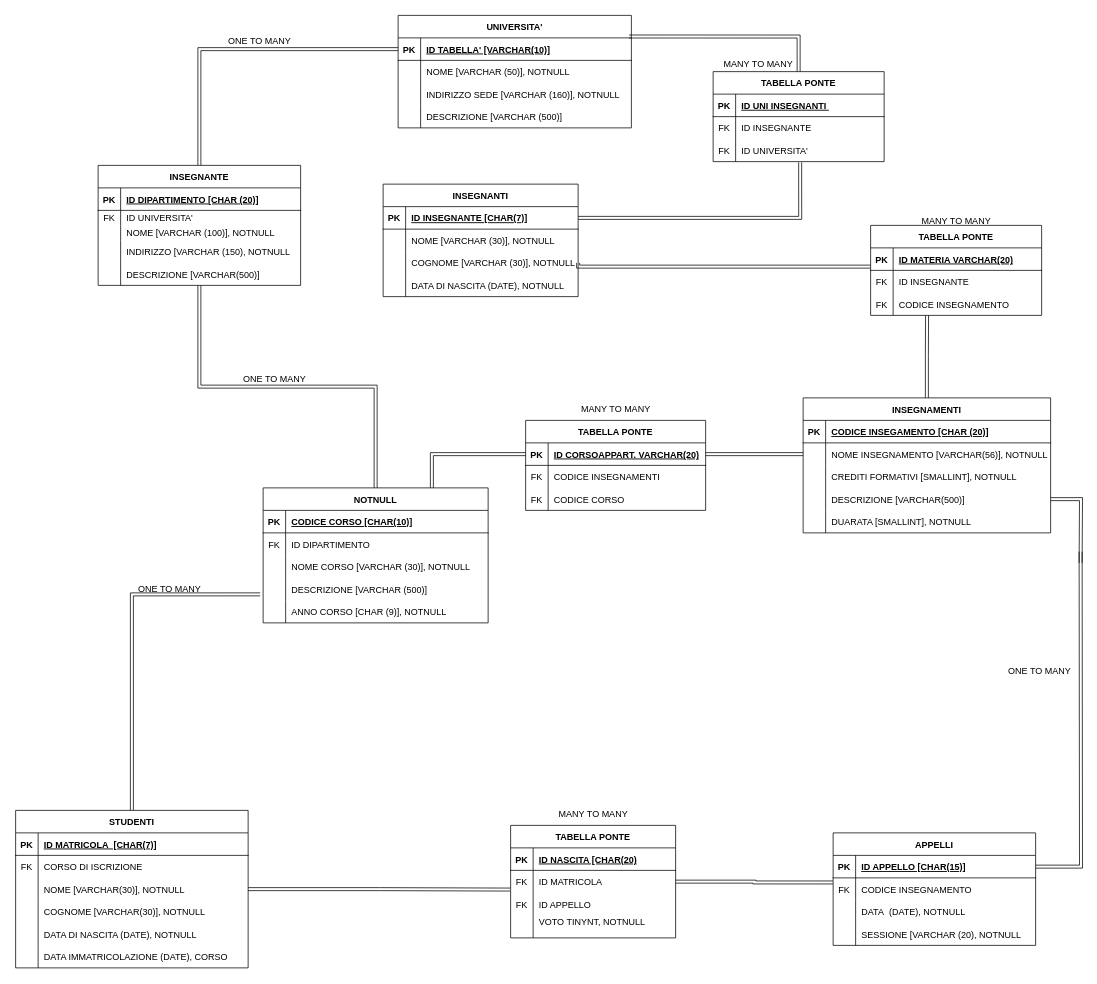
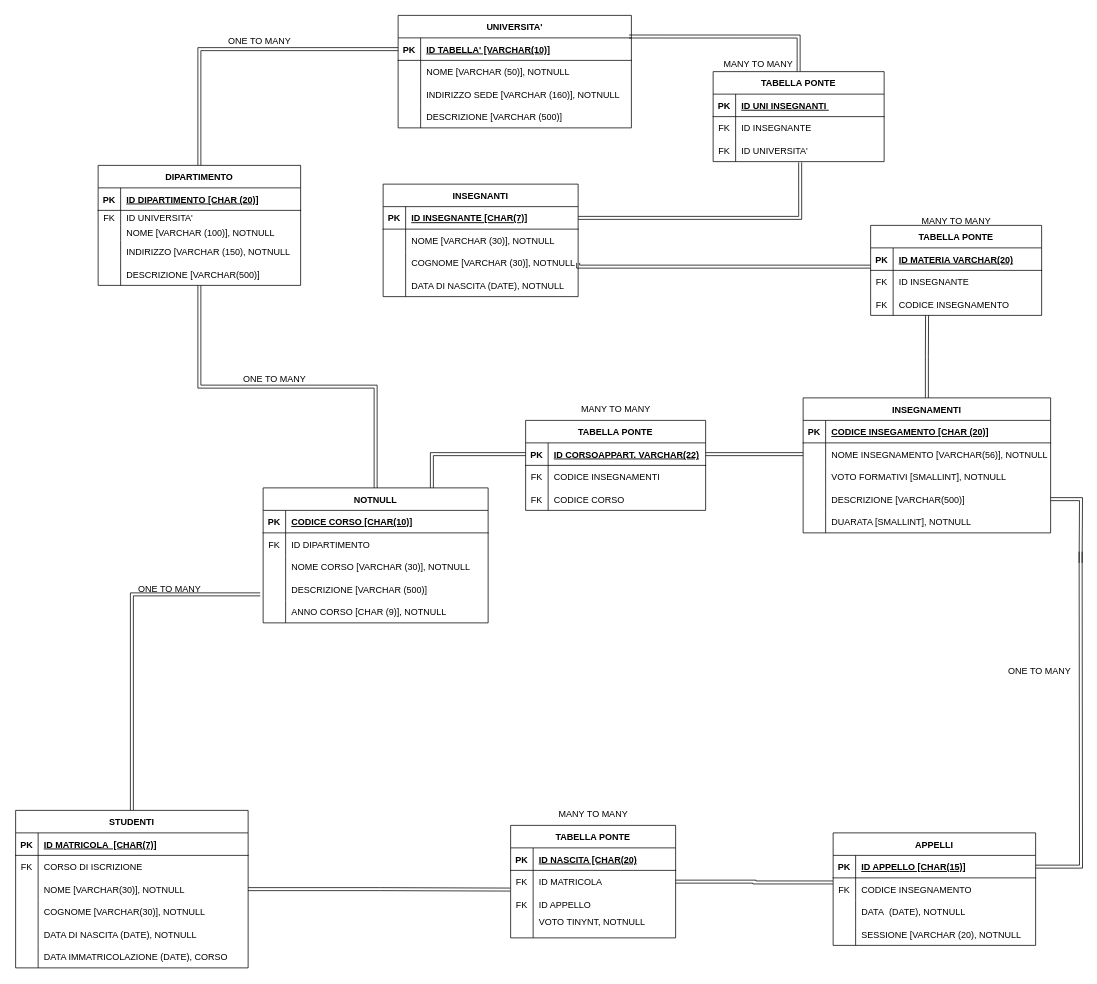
node "INSEGNANTE": label "INSEGNANTE" -> "DIPARTIMENTO"
node "ID CORSOAPPART. VARCHAR(20)": label "ID CORSOAPPART. VARCHAR(20)" -> "ID CORSOAPPART. VARCHAR(22)"
node "CREDITI FORMATIVI [SMALLINT], NOTNULL": label "CREDITI FORMATIVI [SMALLINT], NOTNULL" -> "VOTO FORMATIVI [SMALLINT], NOTNULL"
